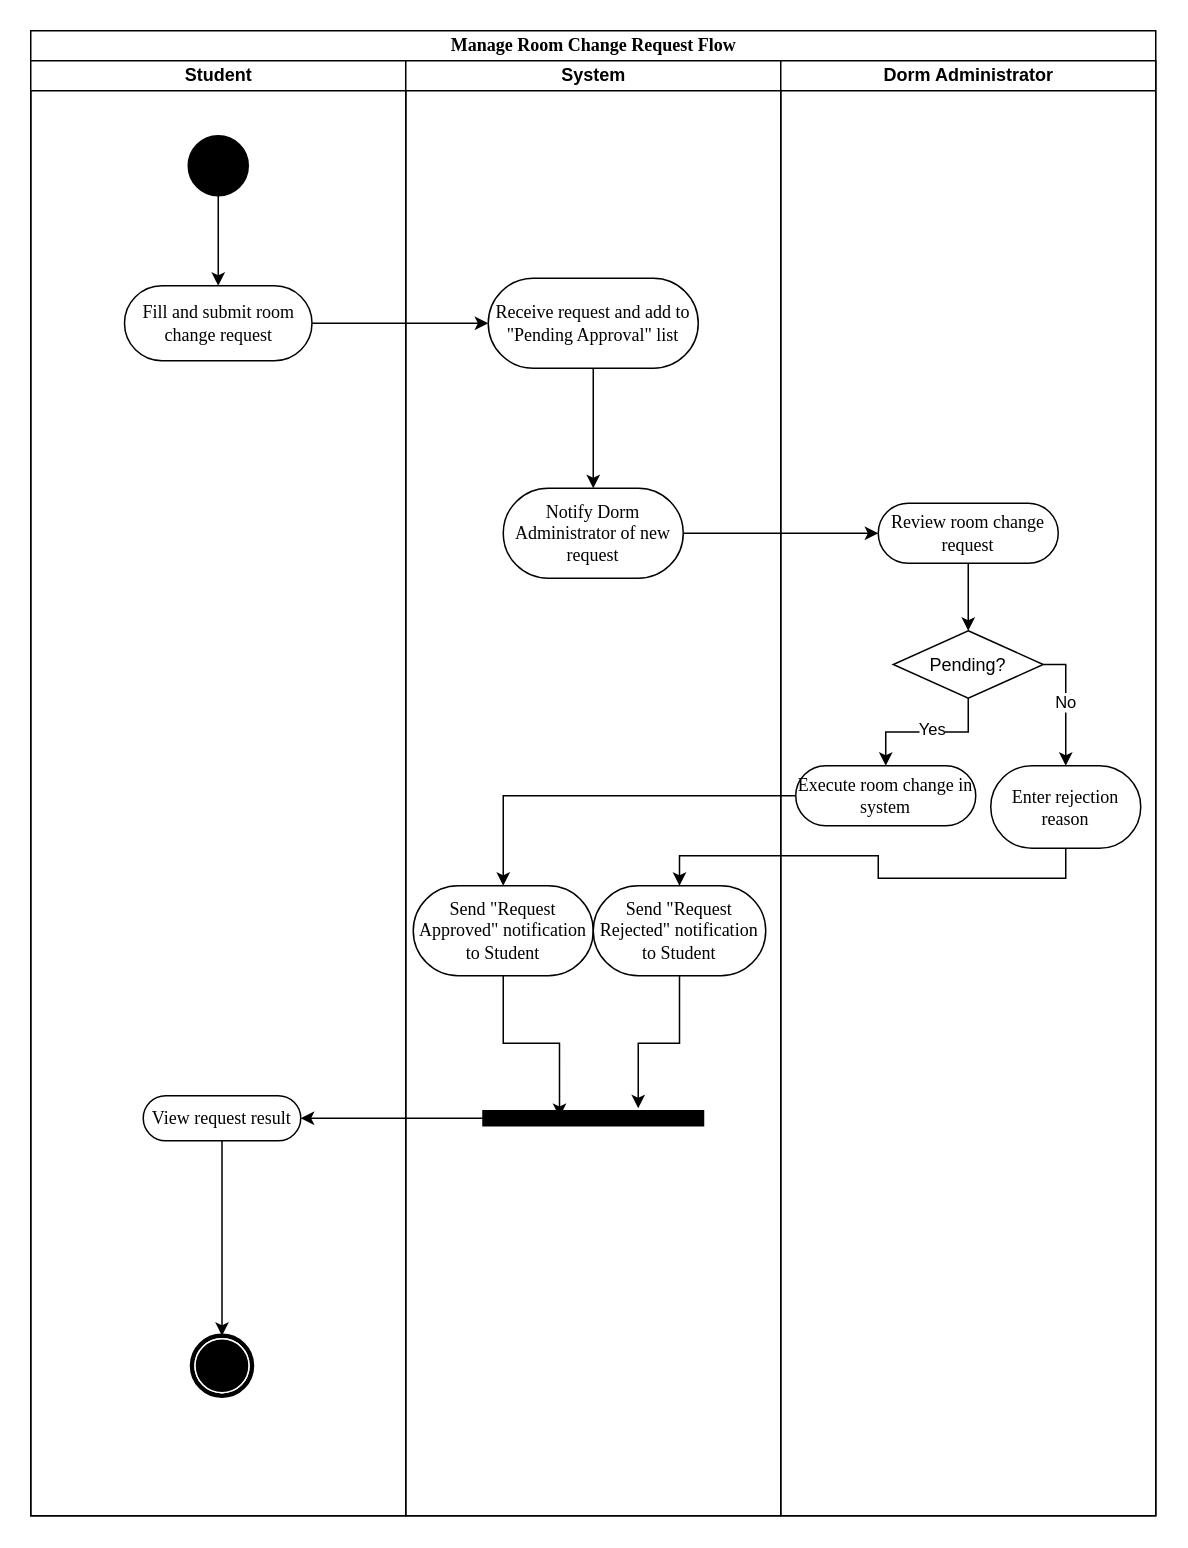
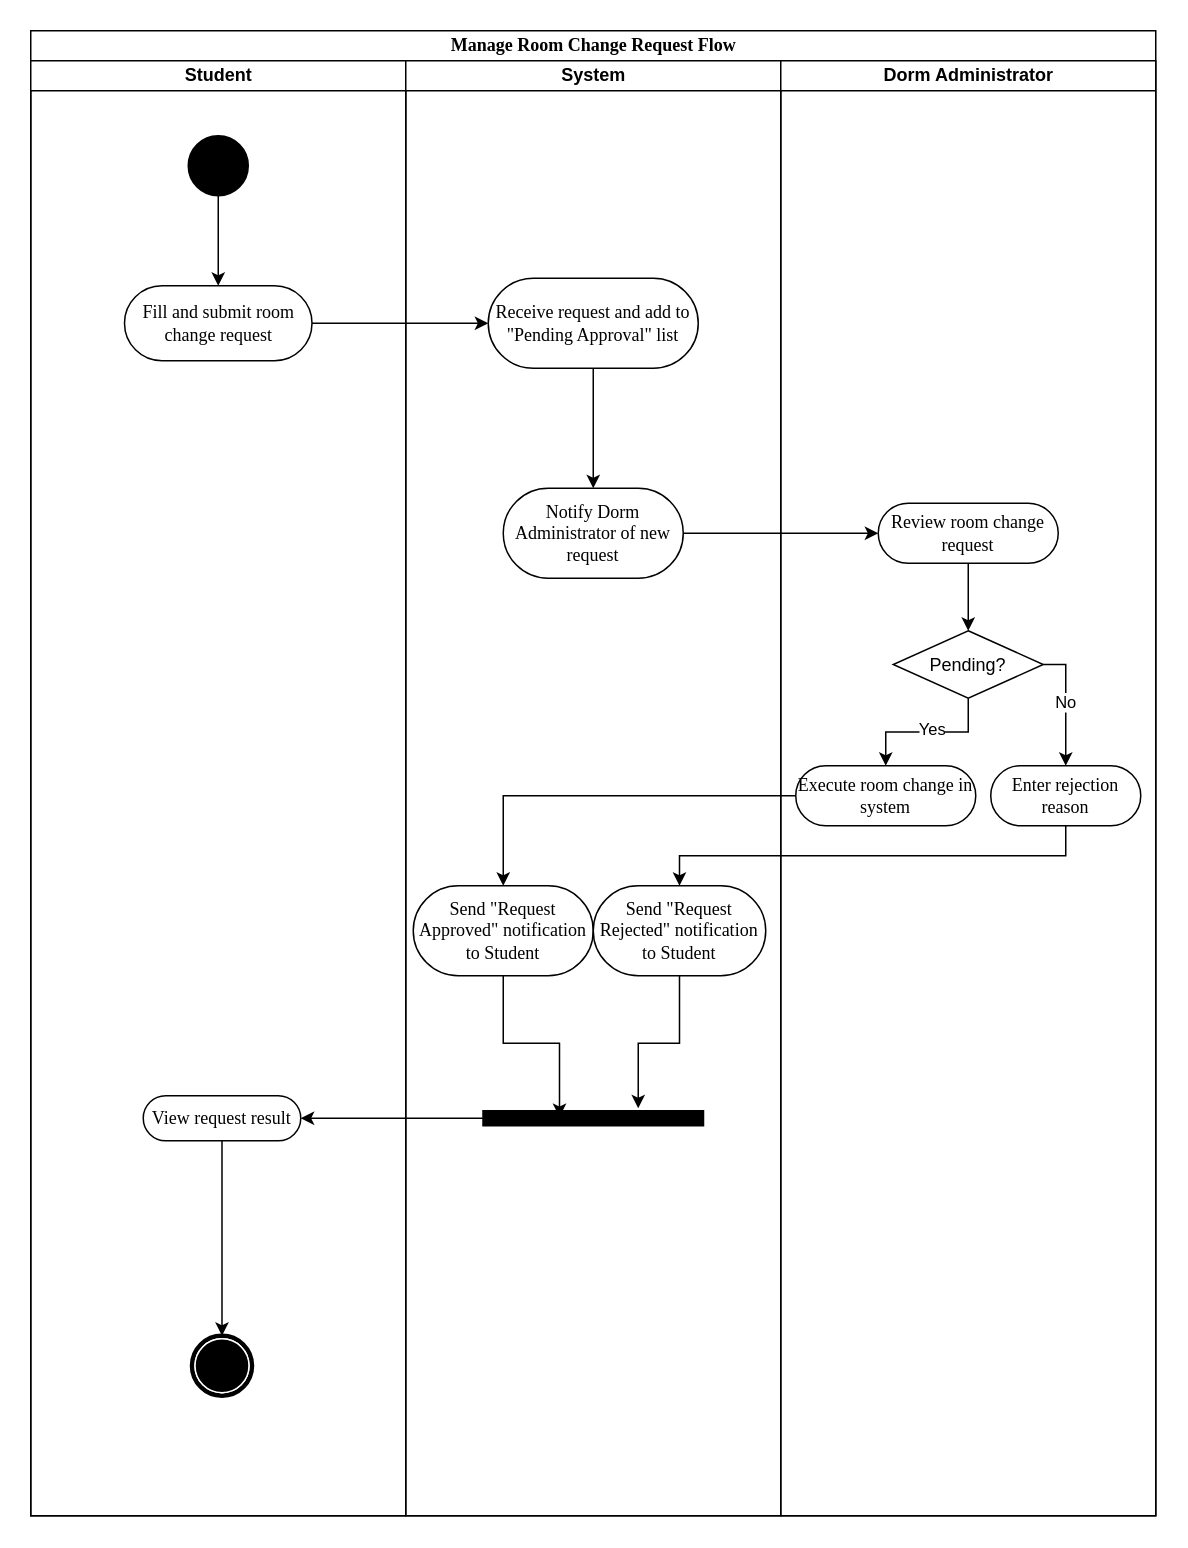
node "Enter rejection reason": size 150x83 -> 150x60
